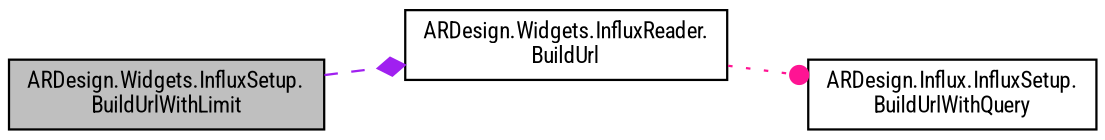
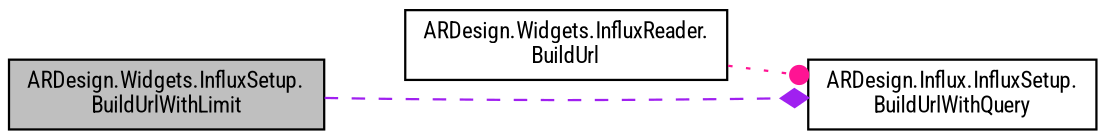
edge "ARDesign.Widgets.InfluxSetup. BuildUrlWithLimit" -> "ARDesign.Widgets.InfluxReader. BuildUrl": now "ARDesign.Widgets.InfluxSetup. BuildUrlWithLimit" -> "ARDesign.Influx.InfluxSetup. BuildUrlWithQuery"
